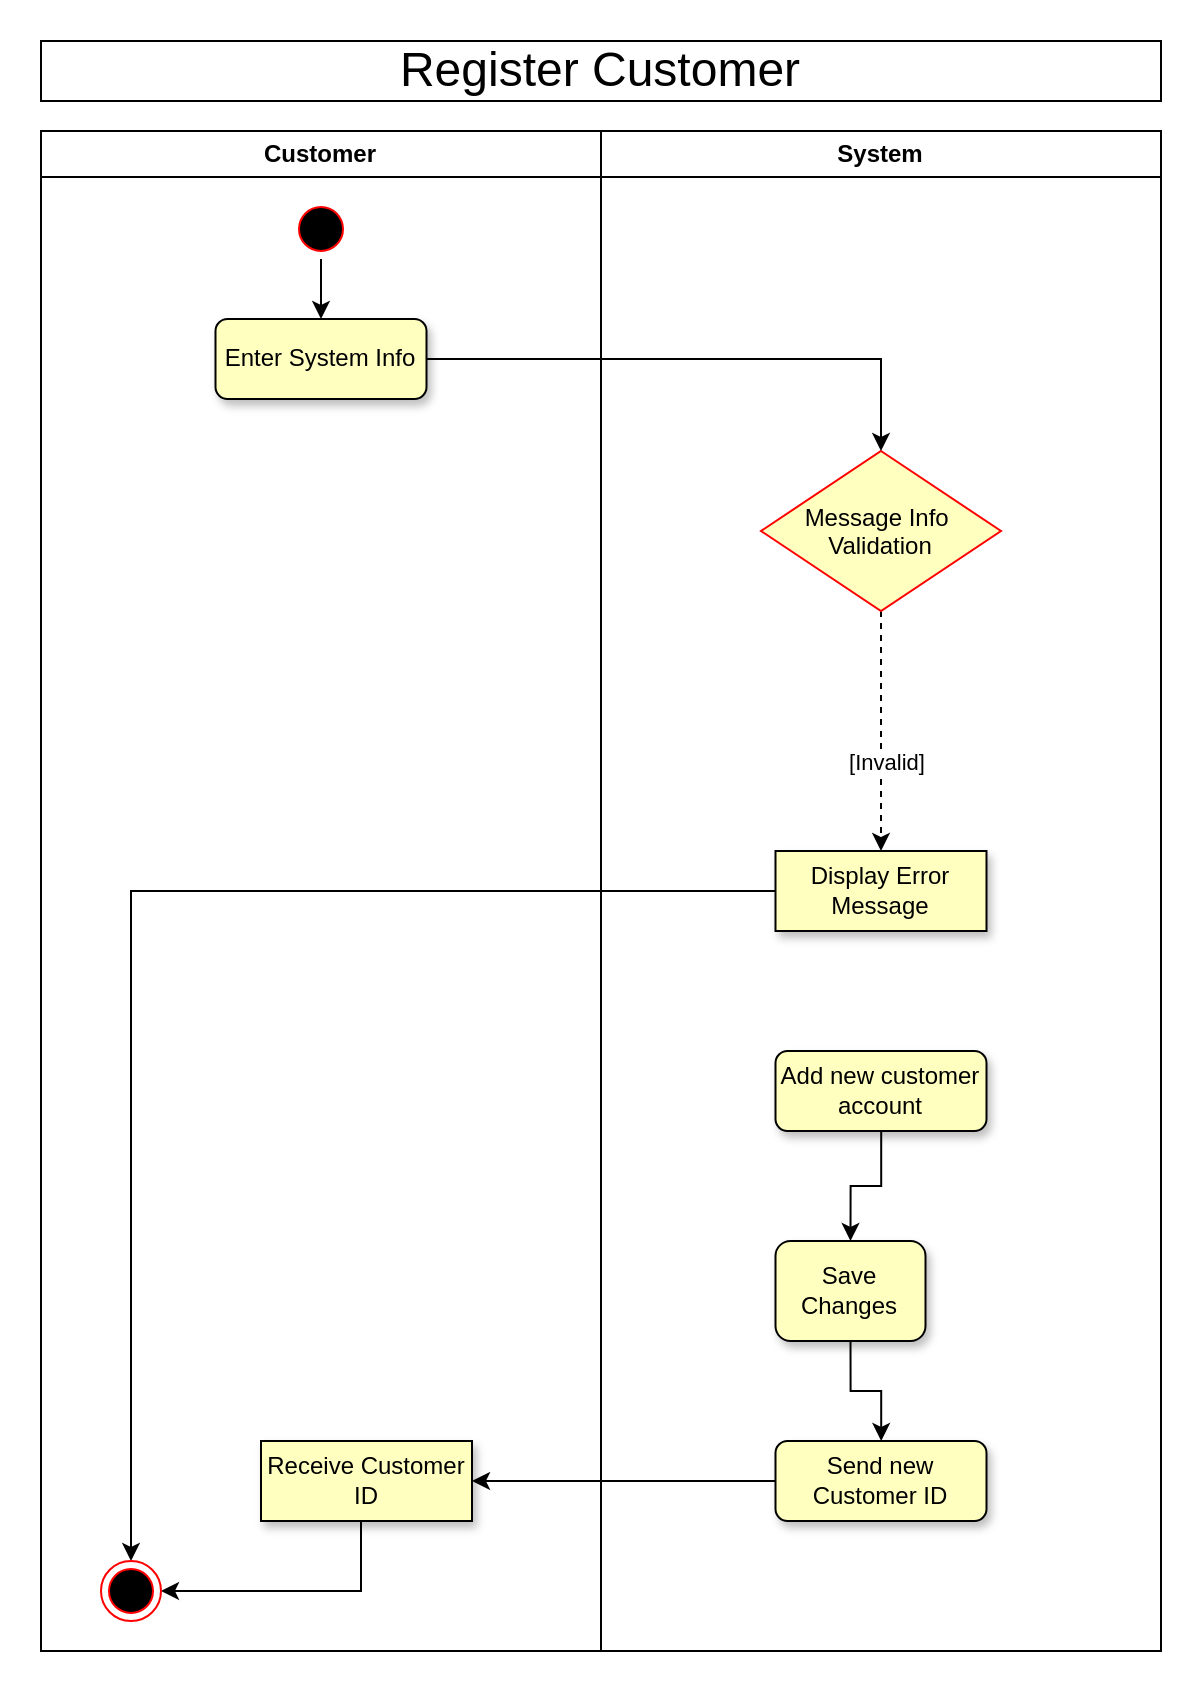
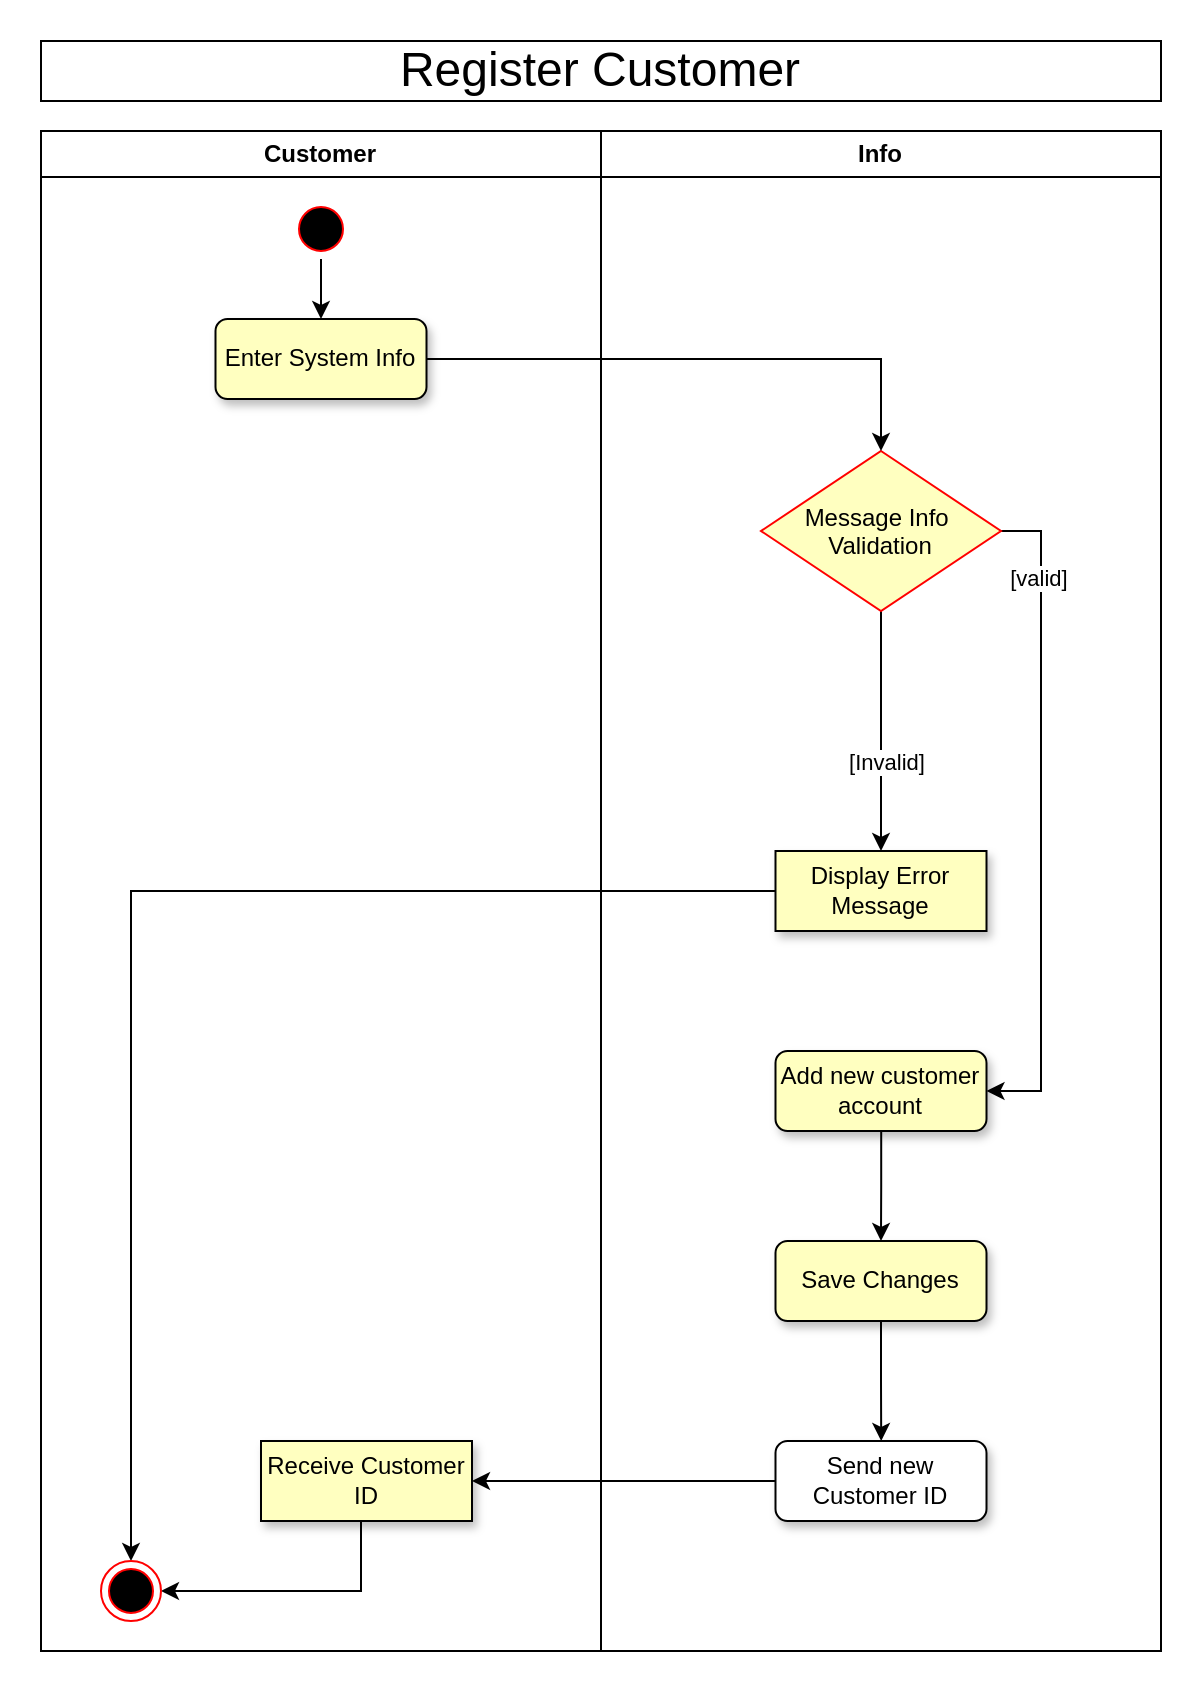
node "System": label "System" -> "Info"
edge "Message Info Validation" -> "Display Error Message": style dashed -> solid
edge "Message Info Validation" -> "Add new customer account": added, label "[valid]"
node "Save Changes": size 150x100 -> 211x80
node "Send new Customer ID": fillcolor #ffffc0 -> #ffffff
